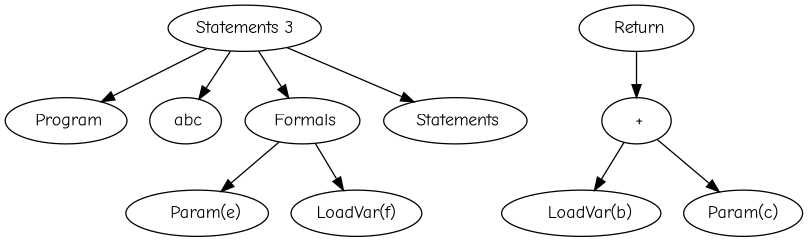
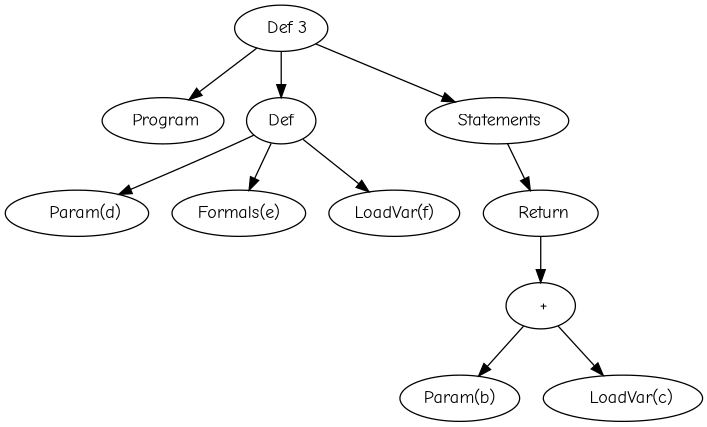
node "Statements 3": label "Statements 3" -> "Def 3"
node "abc": removed
node "Formals": label "Formals" -> "Def"
edge "Statements" -> "Return": added
node "Param(d)": added
node "Param(e)": label "Param(e)" -> "Formals(e)"
node "LoadVar(b)": label "LoadVar(b)" -> "Param(b)"
node "Param(c)": label "Param(c)" -> "LoadVar(c)"
